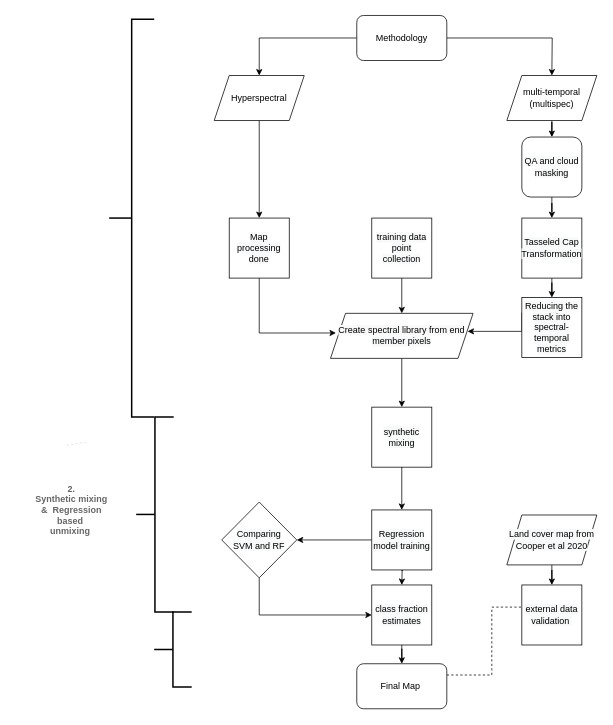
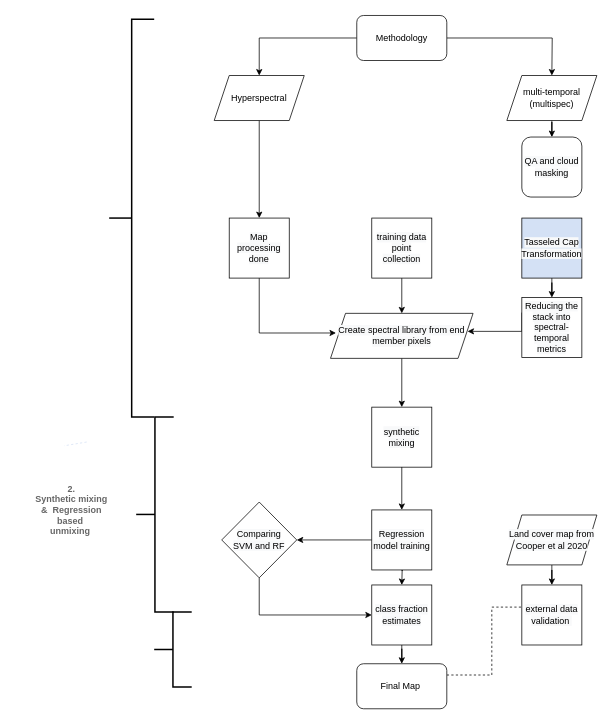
edge "QA and cloud masking" -> "Tasseled Cap Transformation": removed
node "Tasseled Cap Transformation": fillcolor #ffffff -> #d4e1f5
